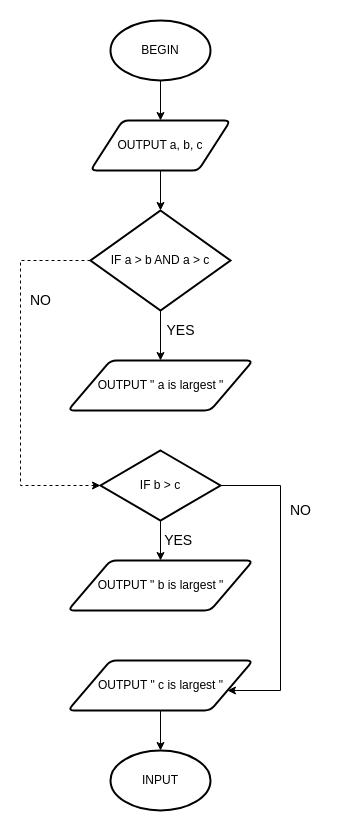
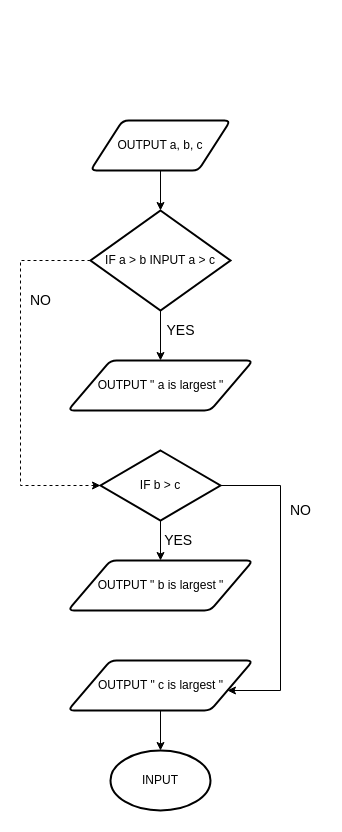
node "BEGIN": removed
edge "BEGIN" -> "OUTPUT a, b, c": removed
node "IF a > b AND a > c": label "IF a > b AND a > c" -> "IF a > b INPUT a > c"
